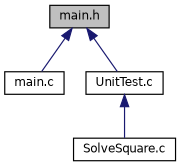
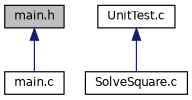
edge "UnitTest.c" -> "main.h": removed
